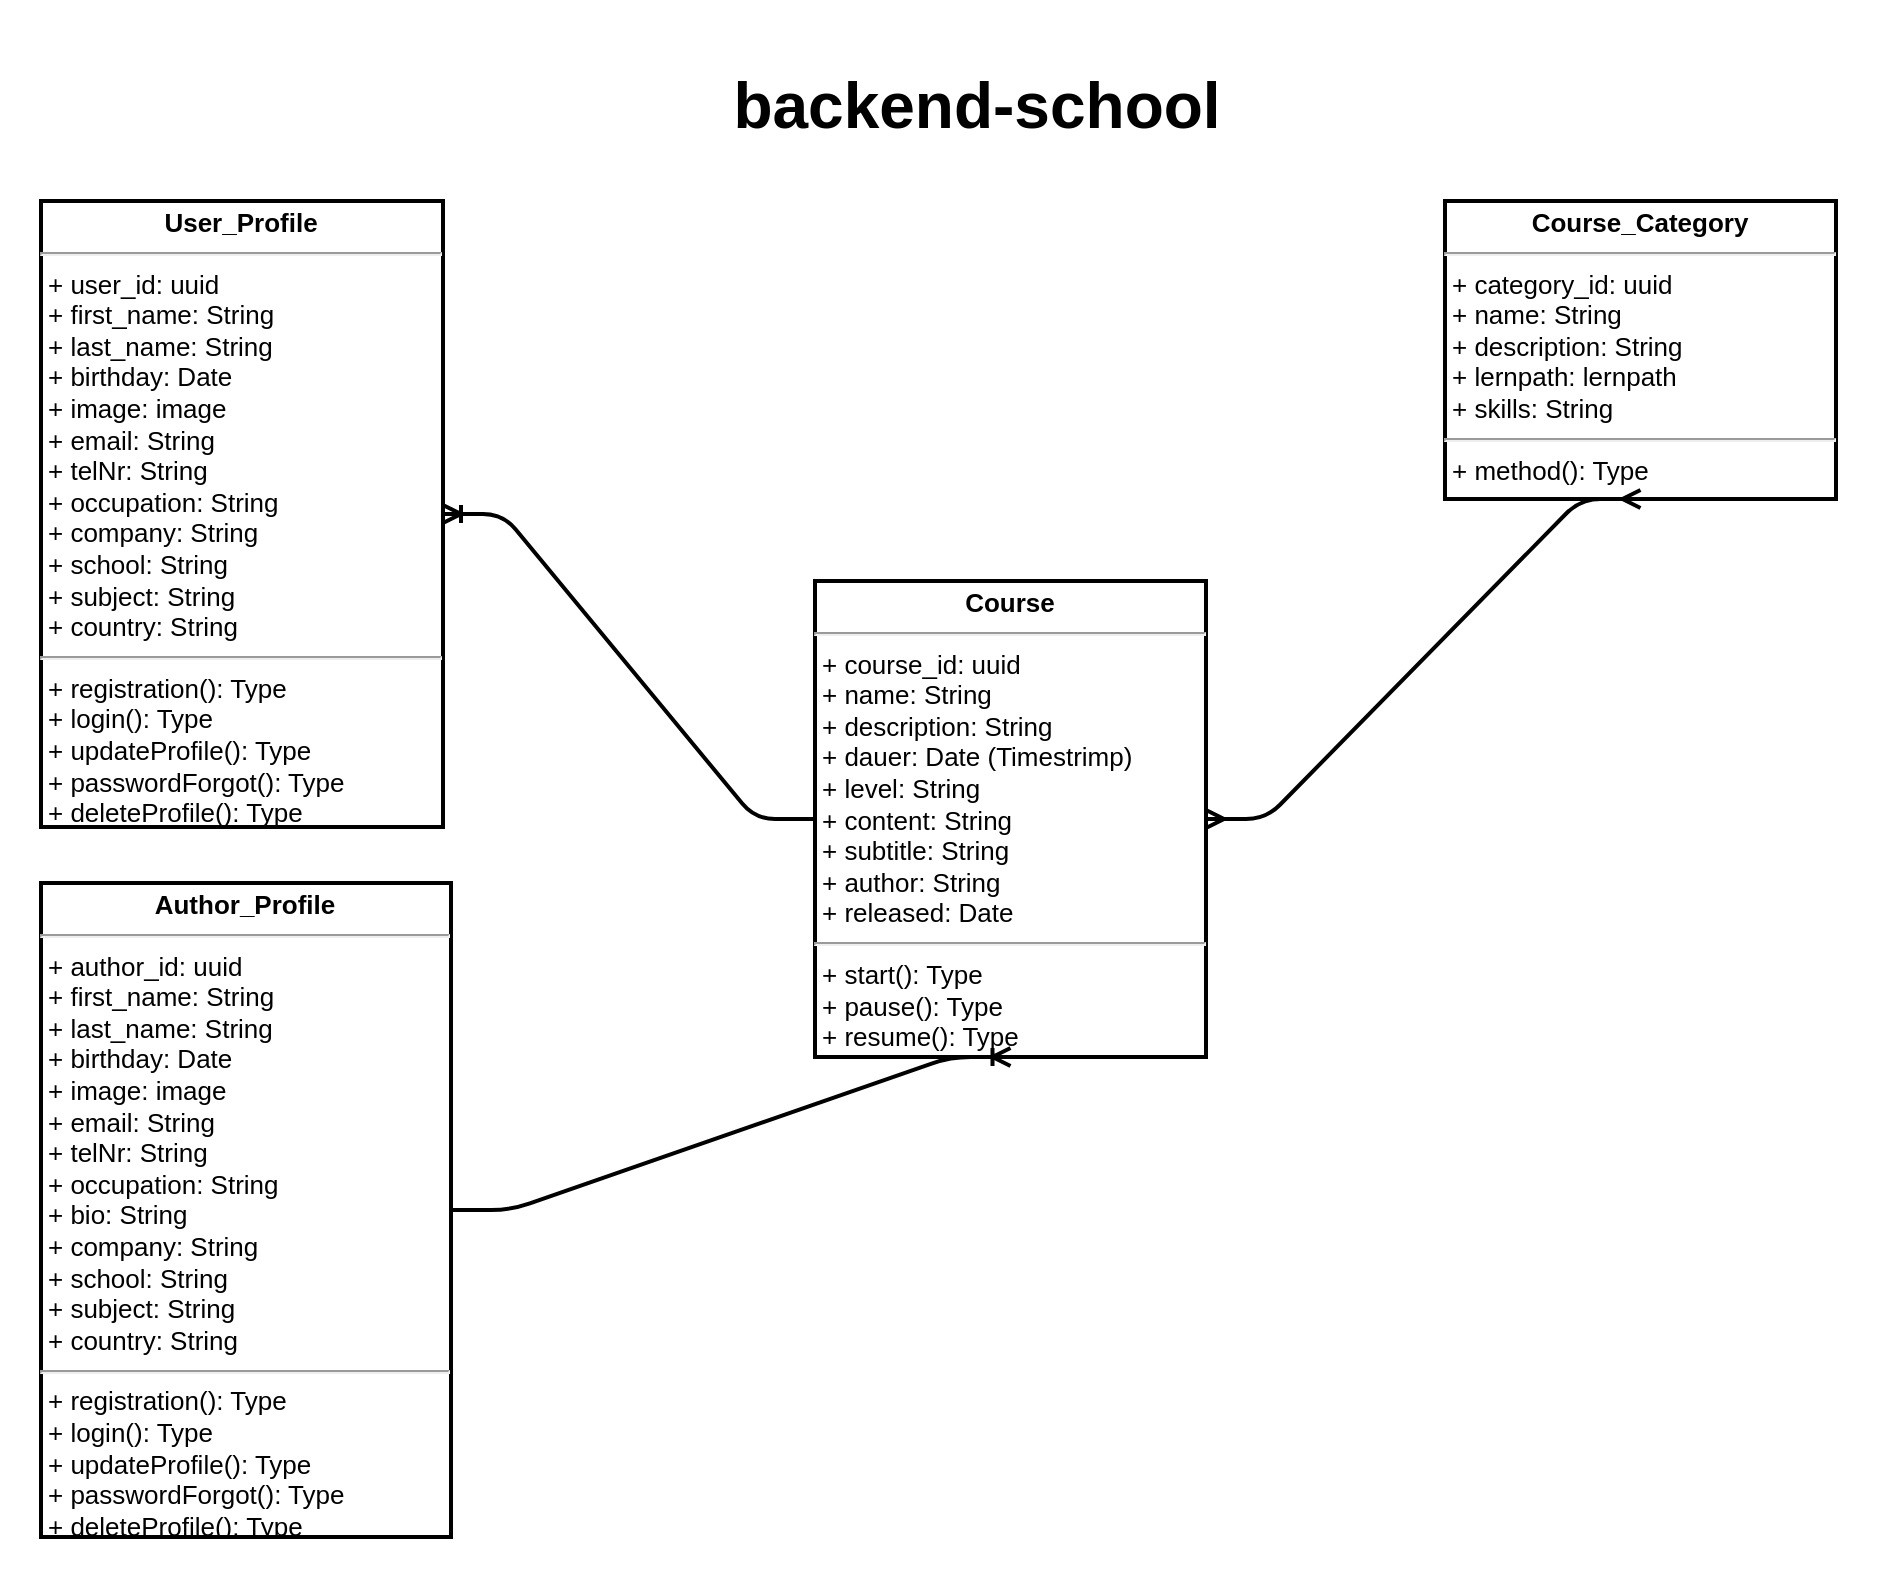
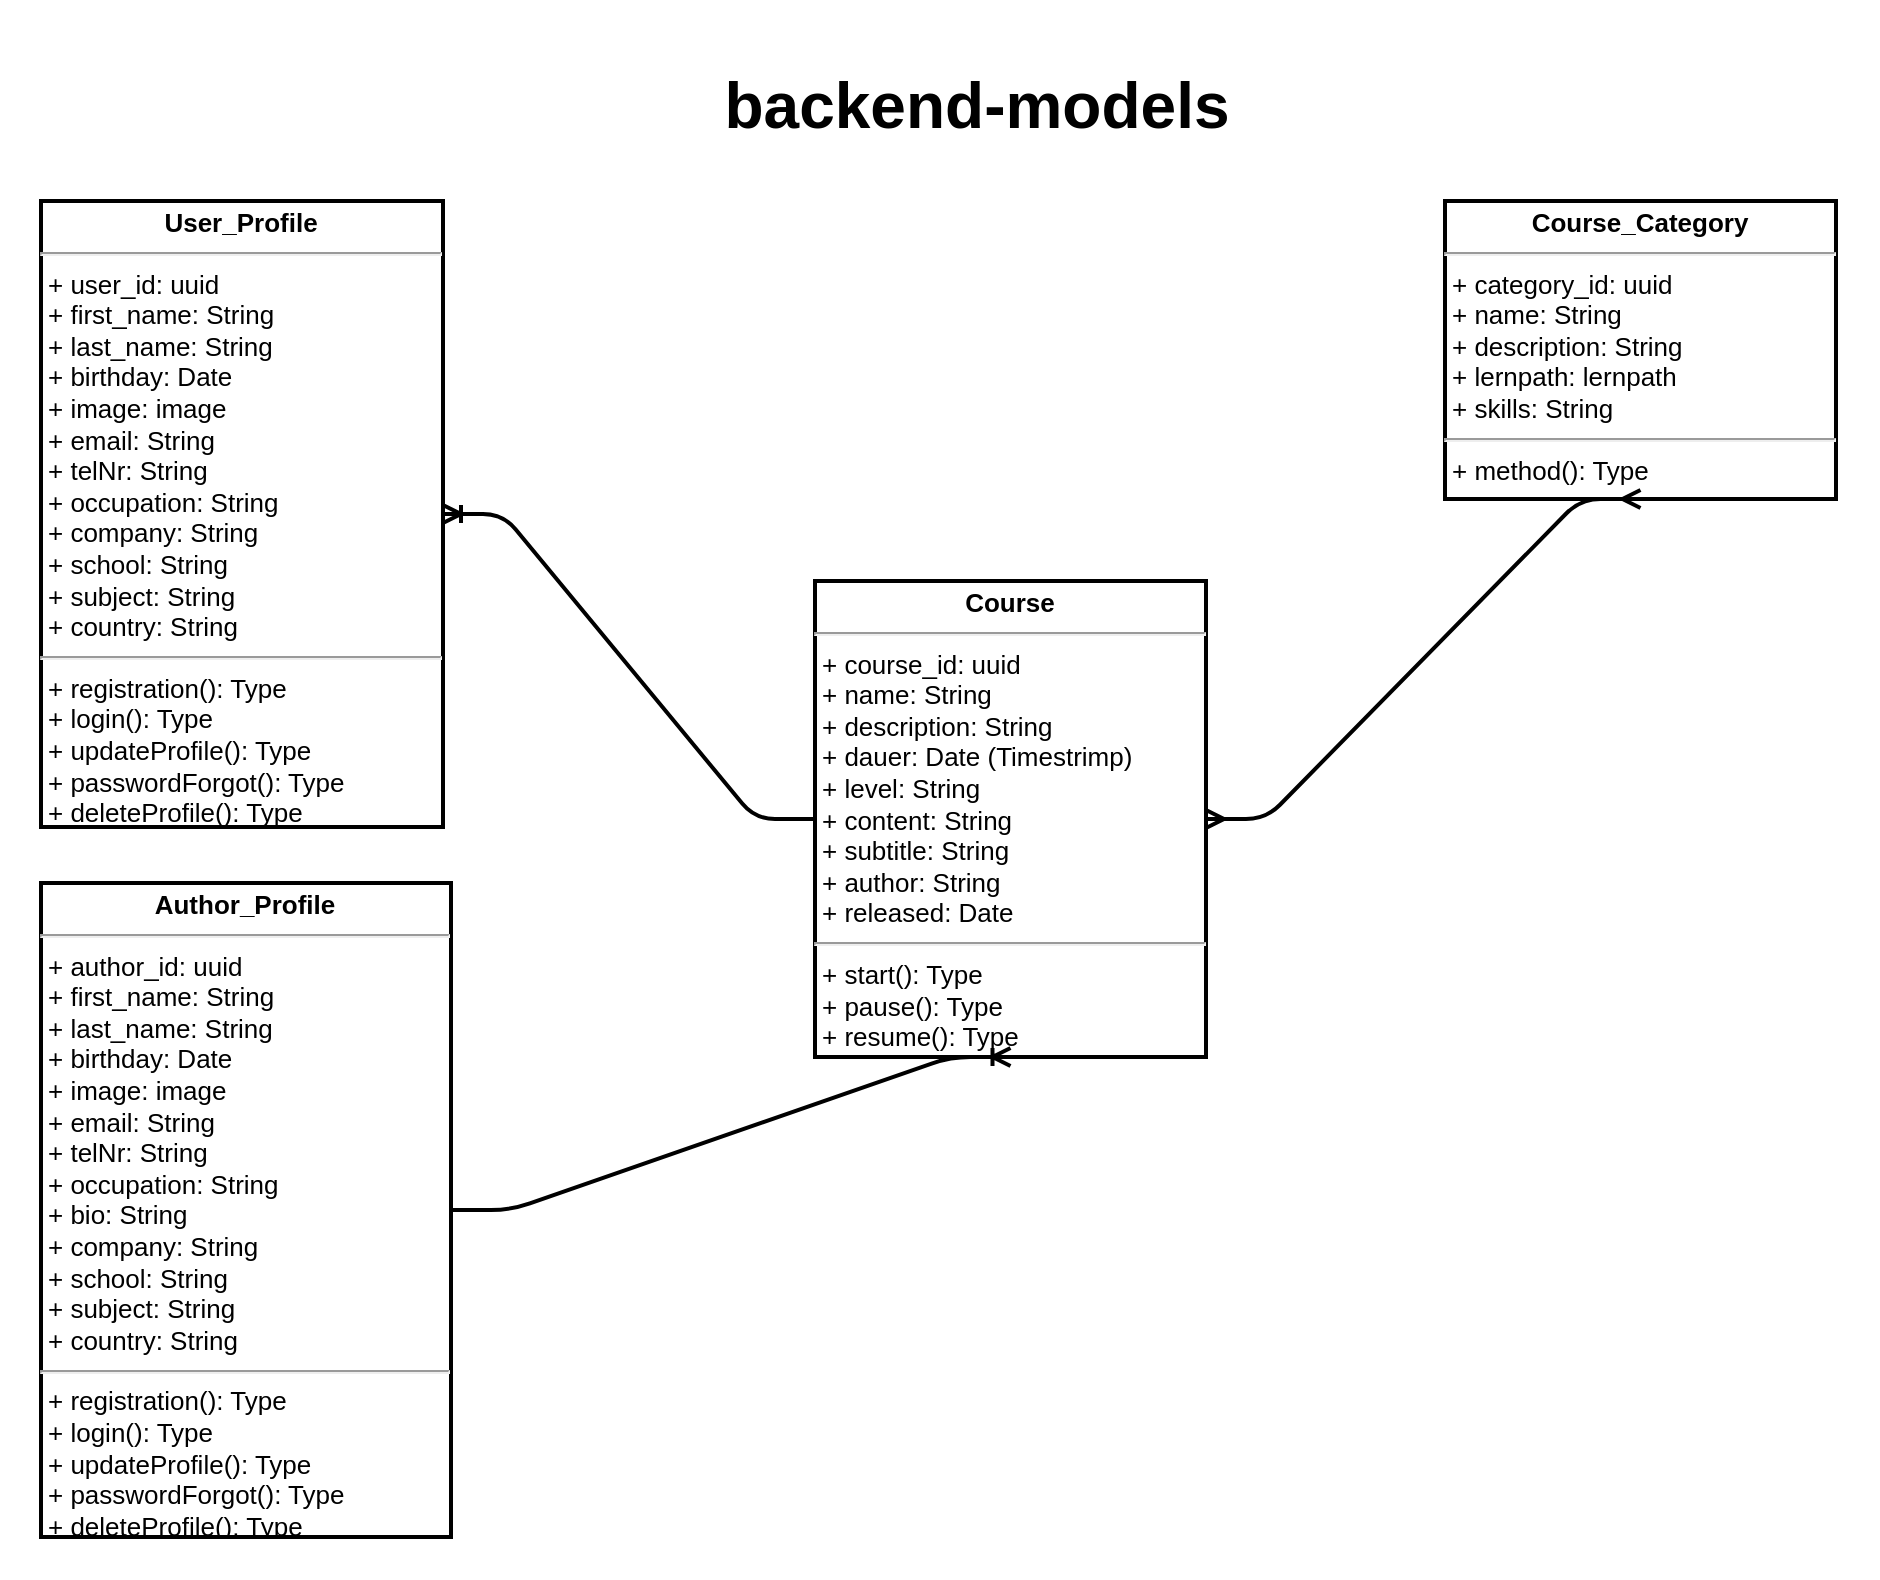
node "backend-school": label "backend-school" -> "backend-models"
